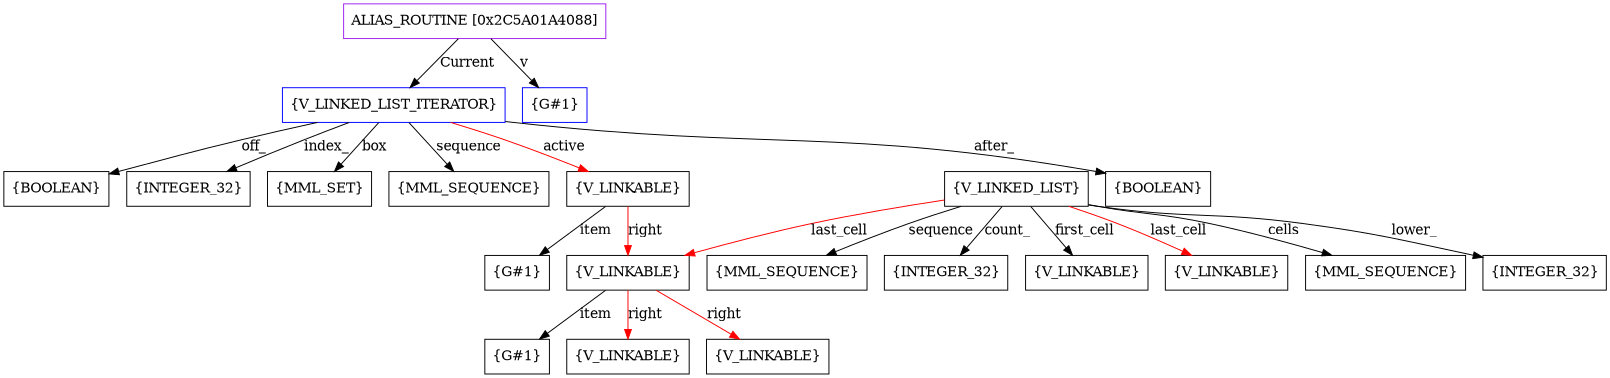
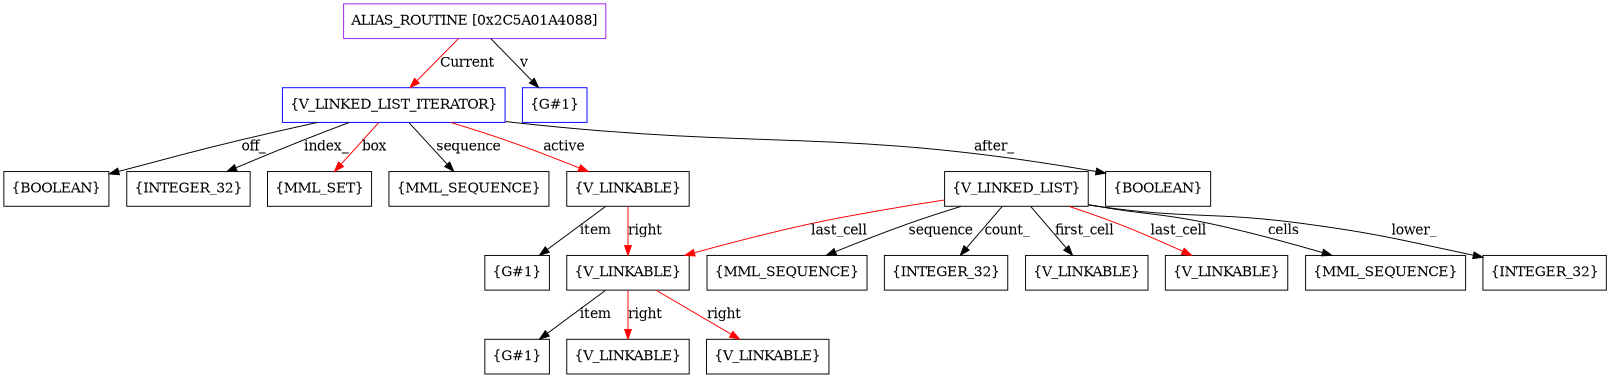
edge "ALIAS_ROUTINE [0x2C5A01A4088]" -> "{V_LINKED_LIST_ITERATOR}": color black -> red
edge "{V_LINKED_LIST_ITERATOR}" -> "{MML_SET}": color black -> red
